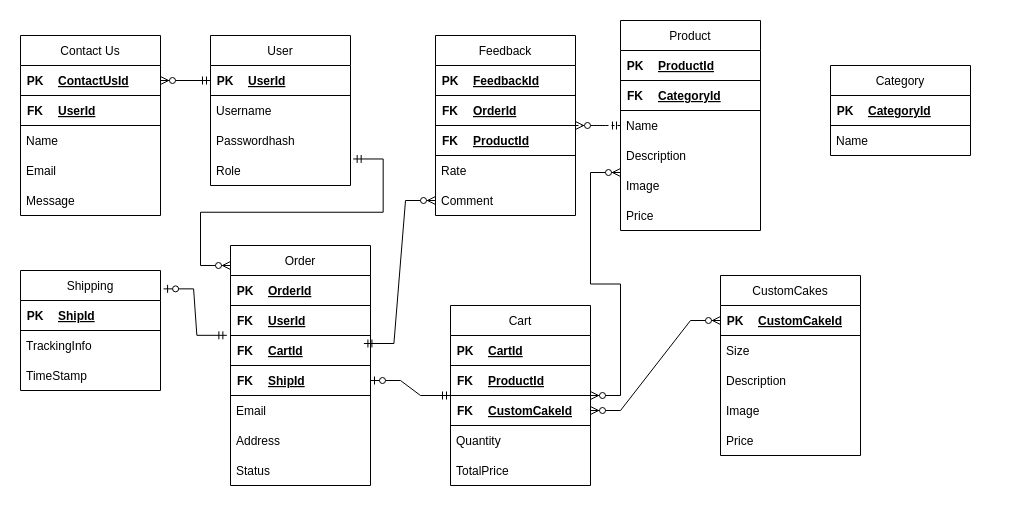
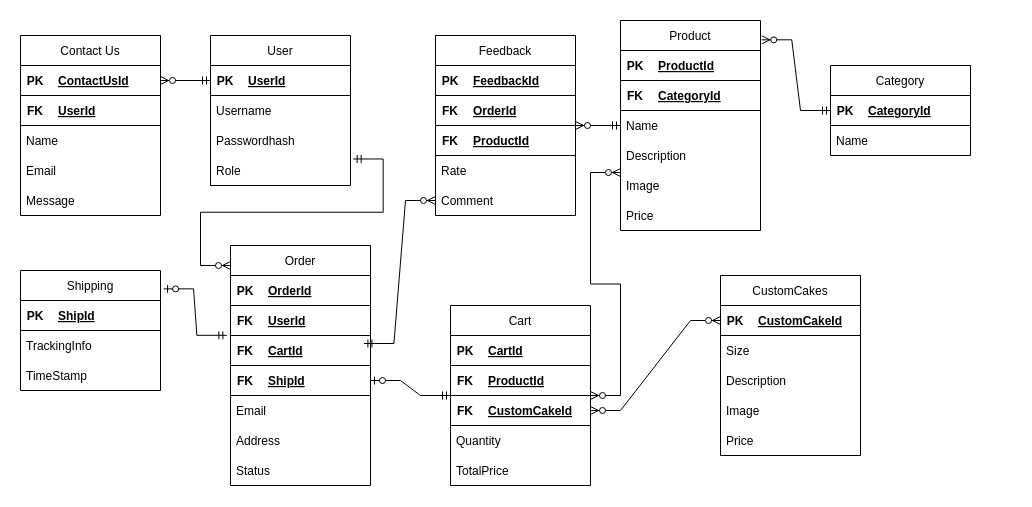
edge "Category" -- "Product": added
edge "Feedback" -- "Product": style dashed -> solid
